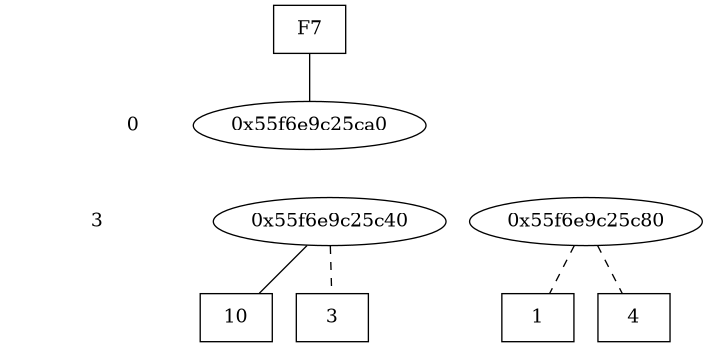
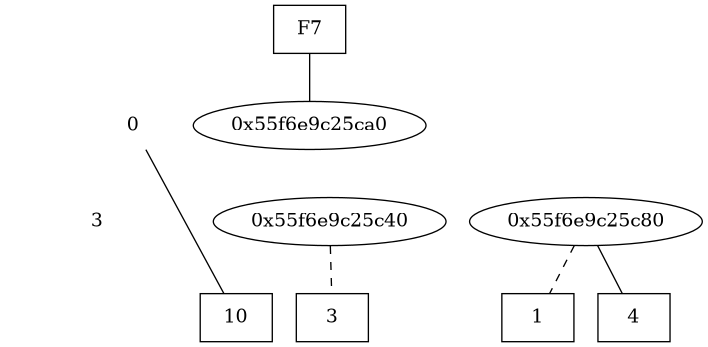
edge "0x55f6e9c25c40" -- "10": now "0" -- "10"
edge "0x55f6e9c25c80" -- "4": style dashed -> solid
